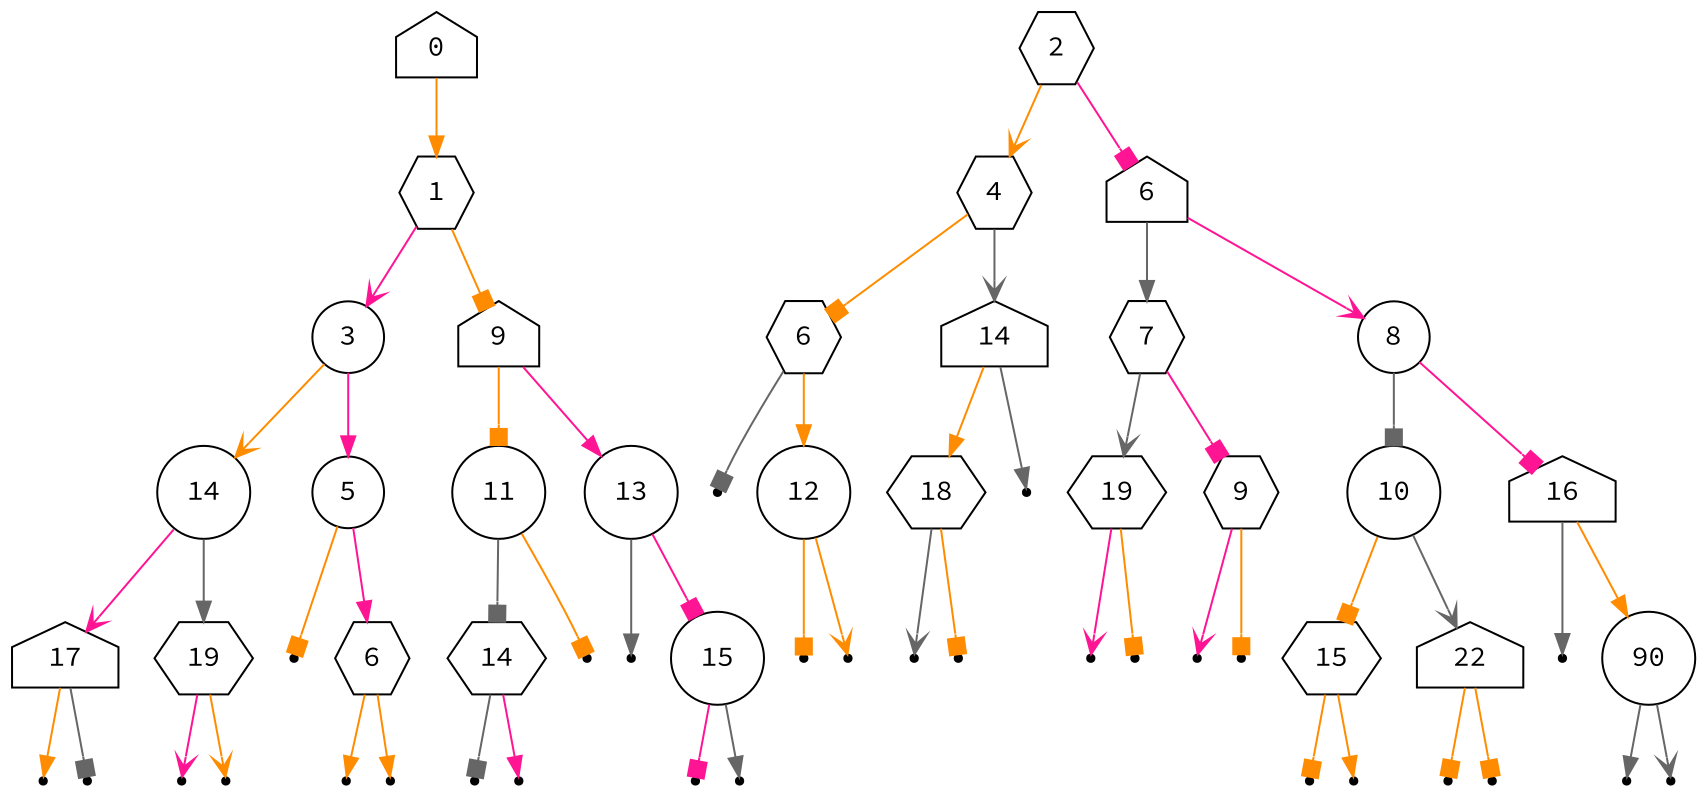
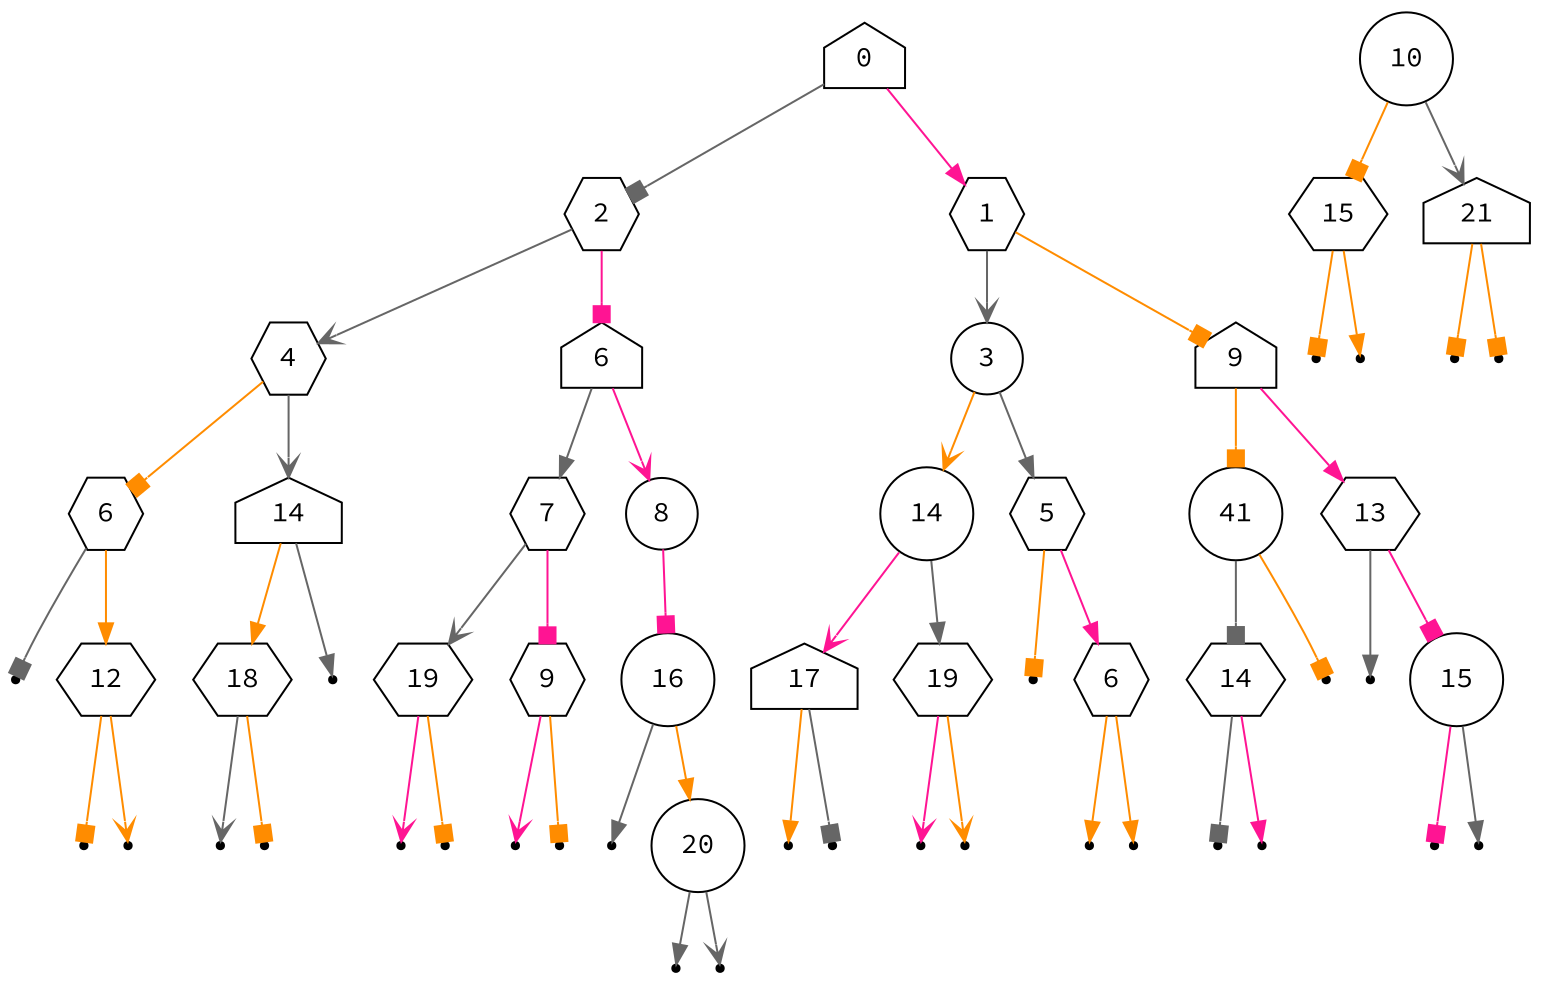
edge "0" -> "1": color darkorange -> deeppink
edge "2" -> "4": color darkorange -> gray40
edge "0" -> "2": added
edge "1" -> "3": color deeppink -> gray40
edge "8" -> "10": removed
edge "3" -> "5": color deeppink -> gray40
node "5": shape circle -> hexagon
node "11": label "11" -> "41"
node "13": shape circle -> hexagon
node "12": shape circle -> hexagon
node "16": shape house -> circle
node "22": label "22" -> "21"
node "90": label "90" -> "20"
